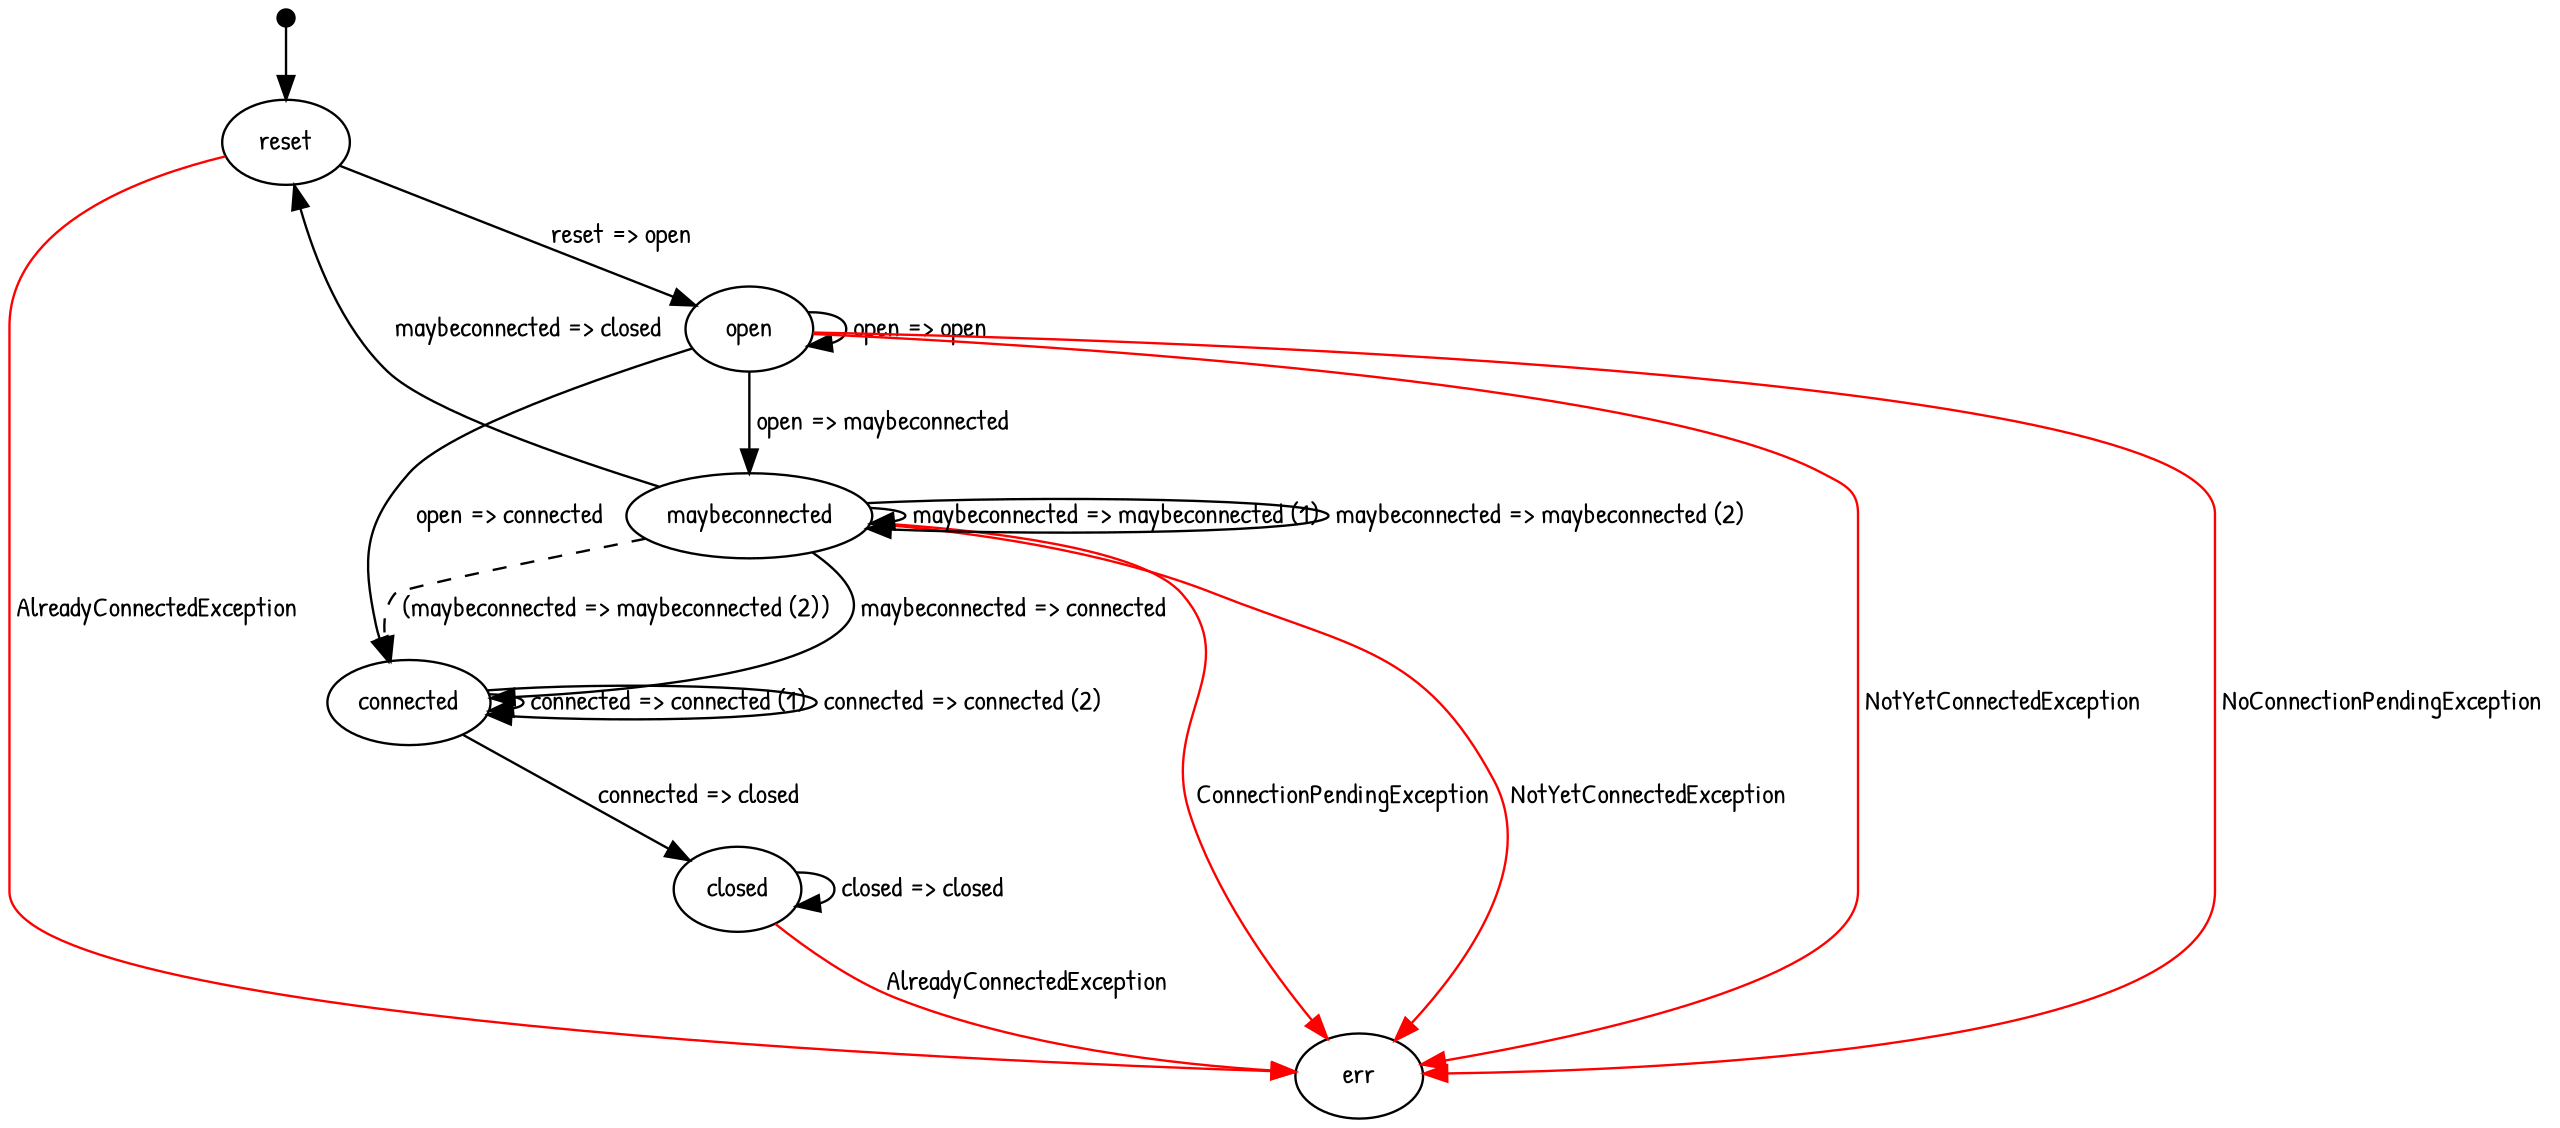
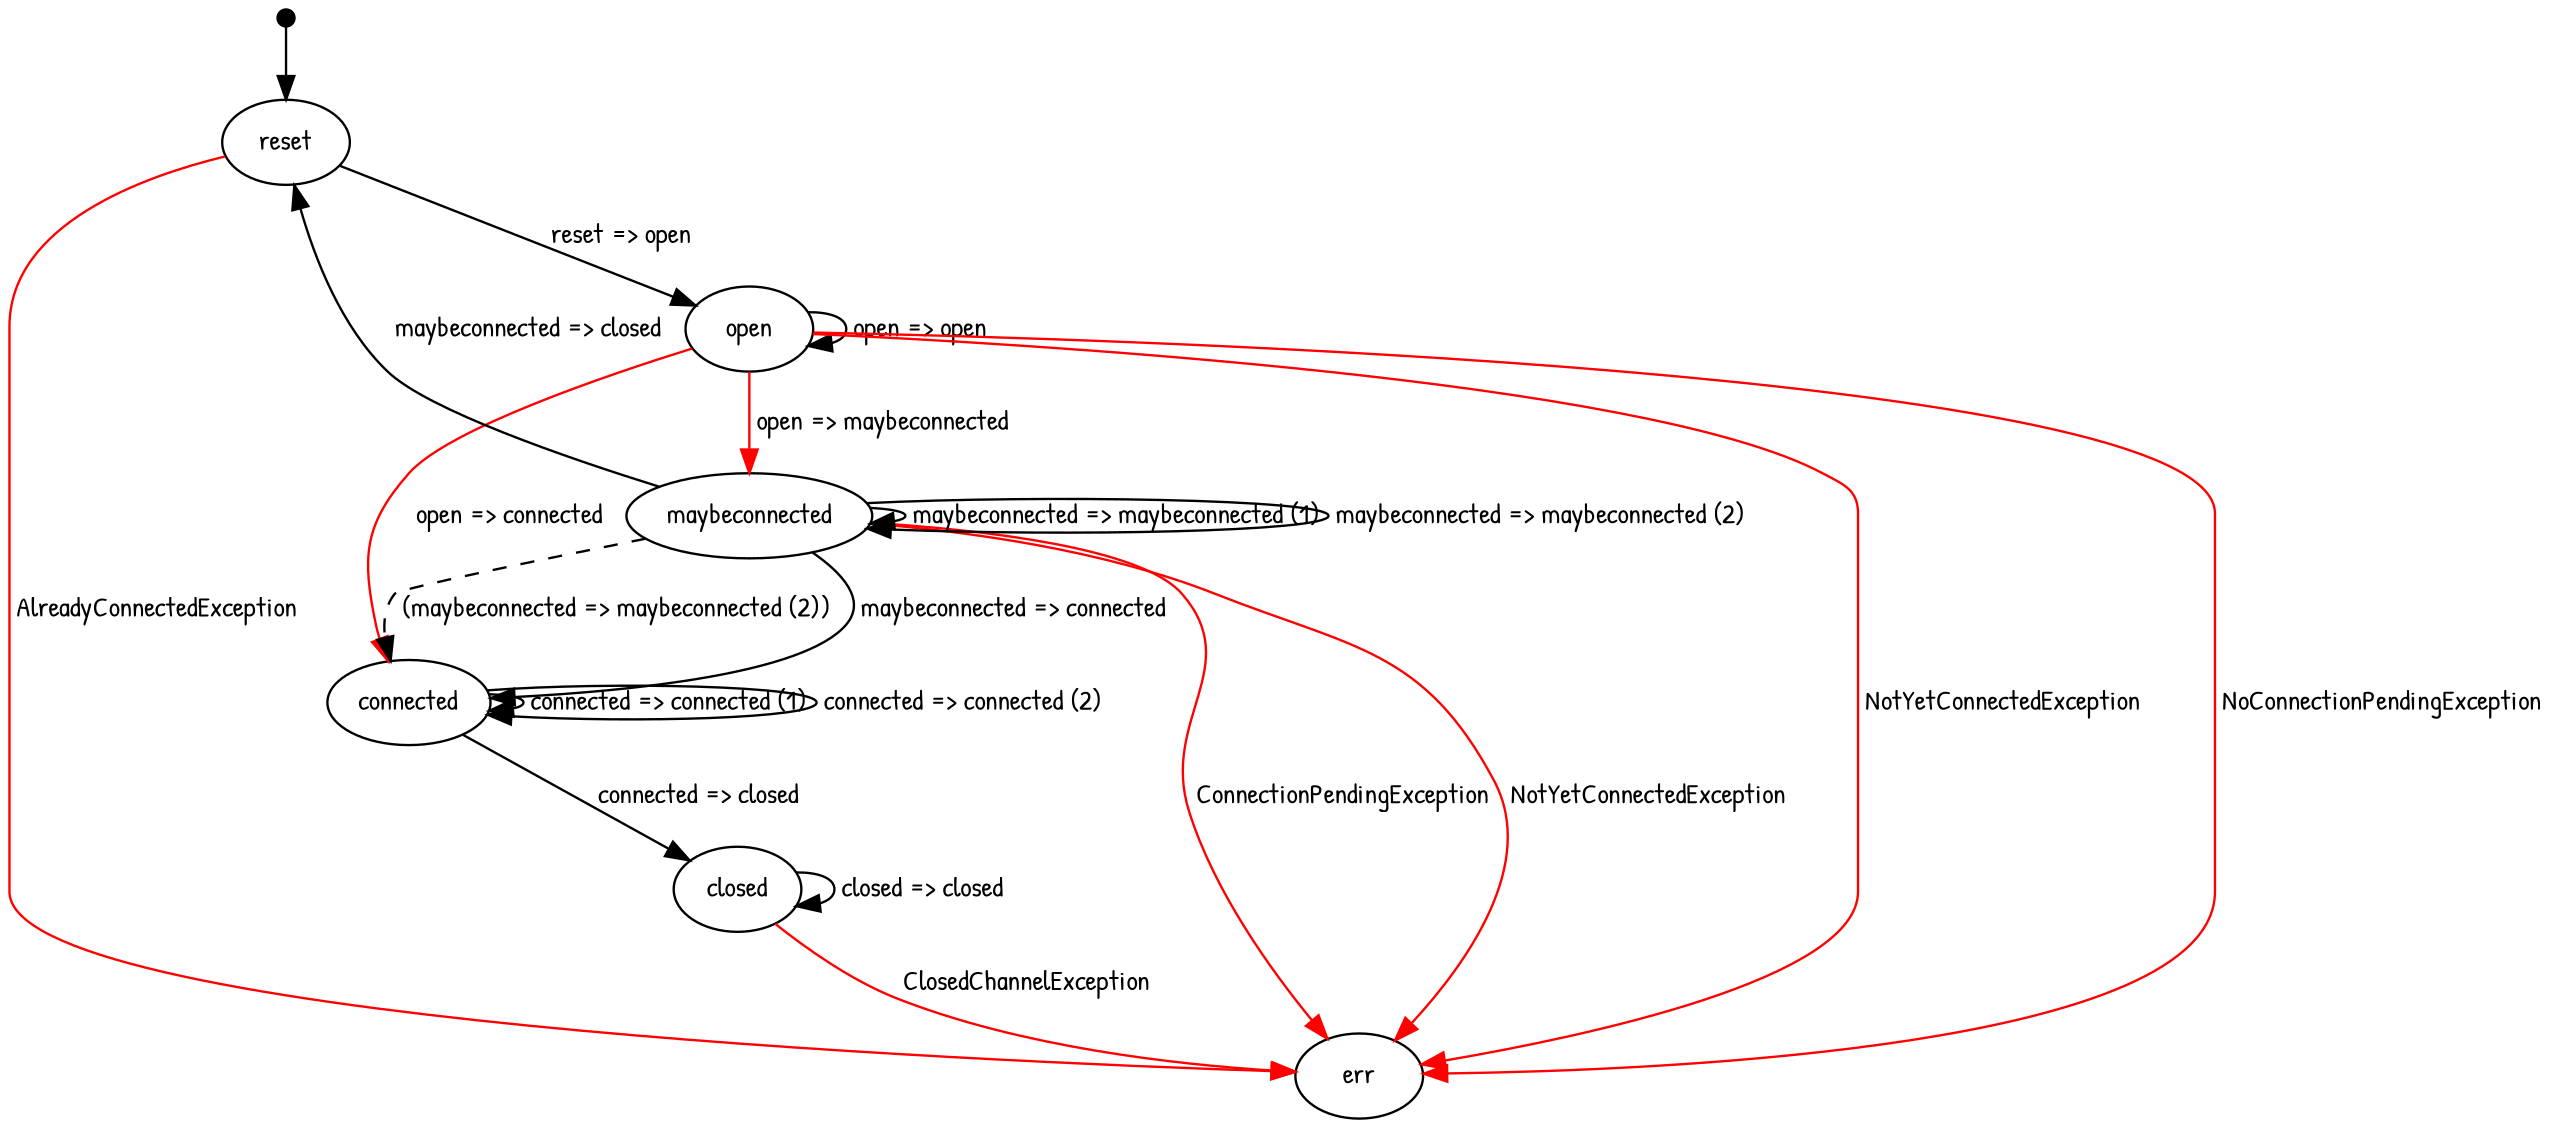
edge "open" -> "maybeconnected": color black -> red
edge "open" -> "connected": color black -> red
edge "closed" -> "err": label " AlreadyConnectedException " -> " ClosedChannelException "
